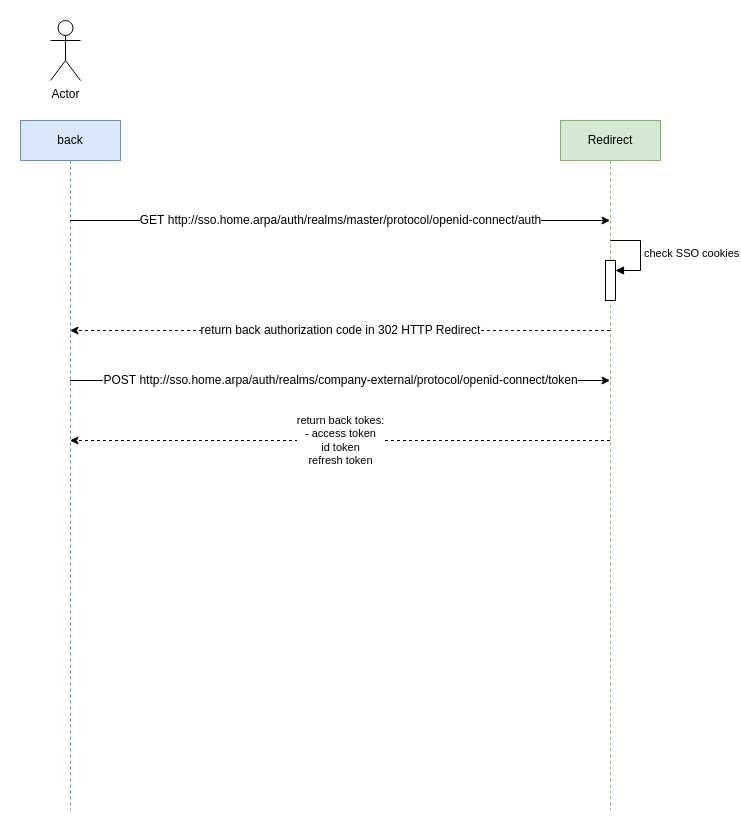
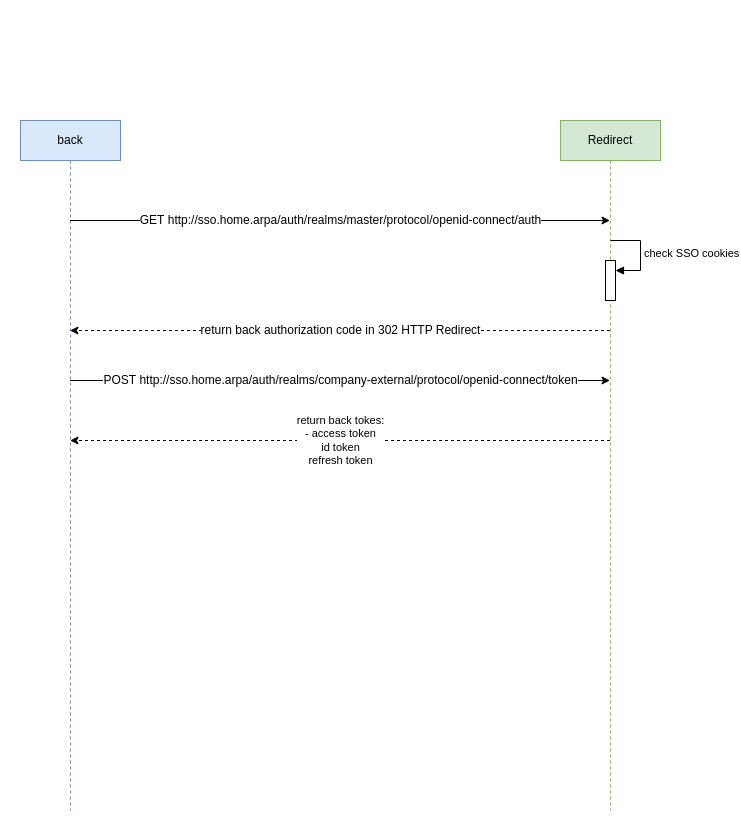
node "Actor": removed
